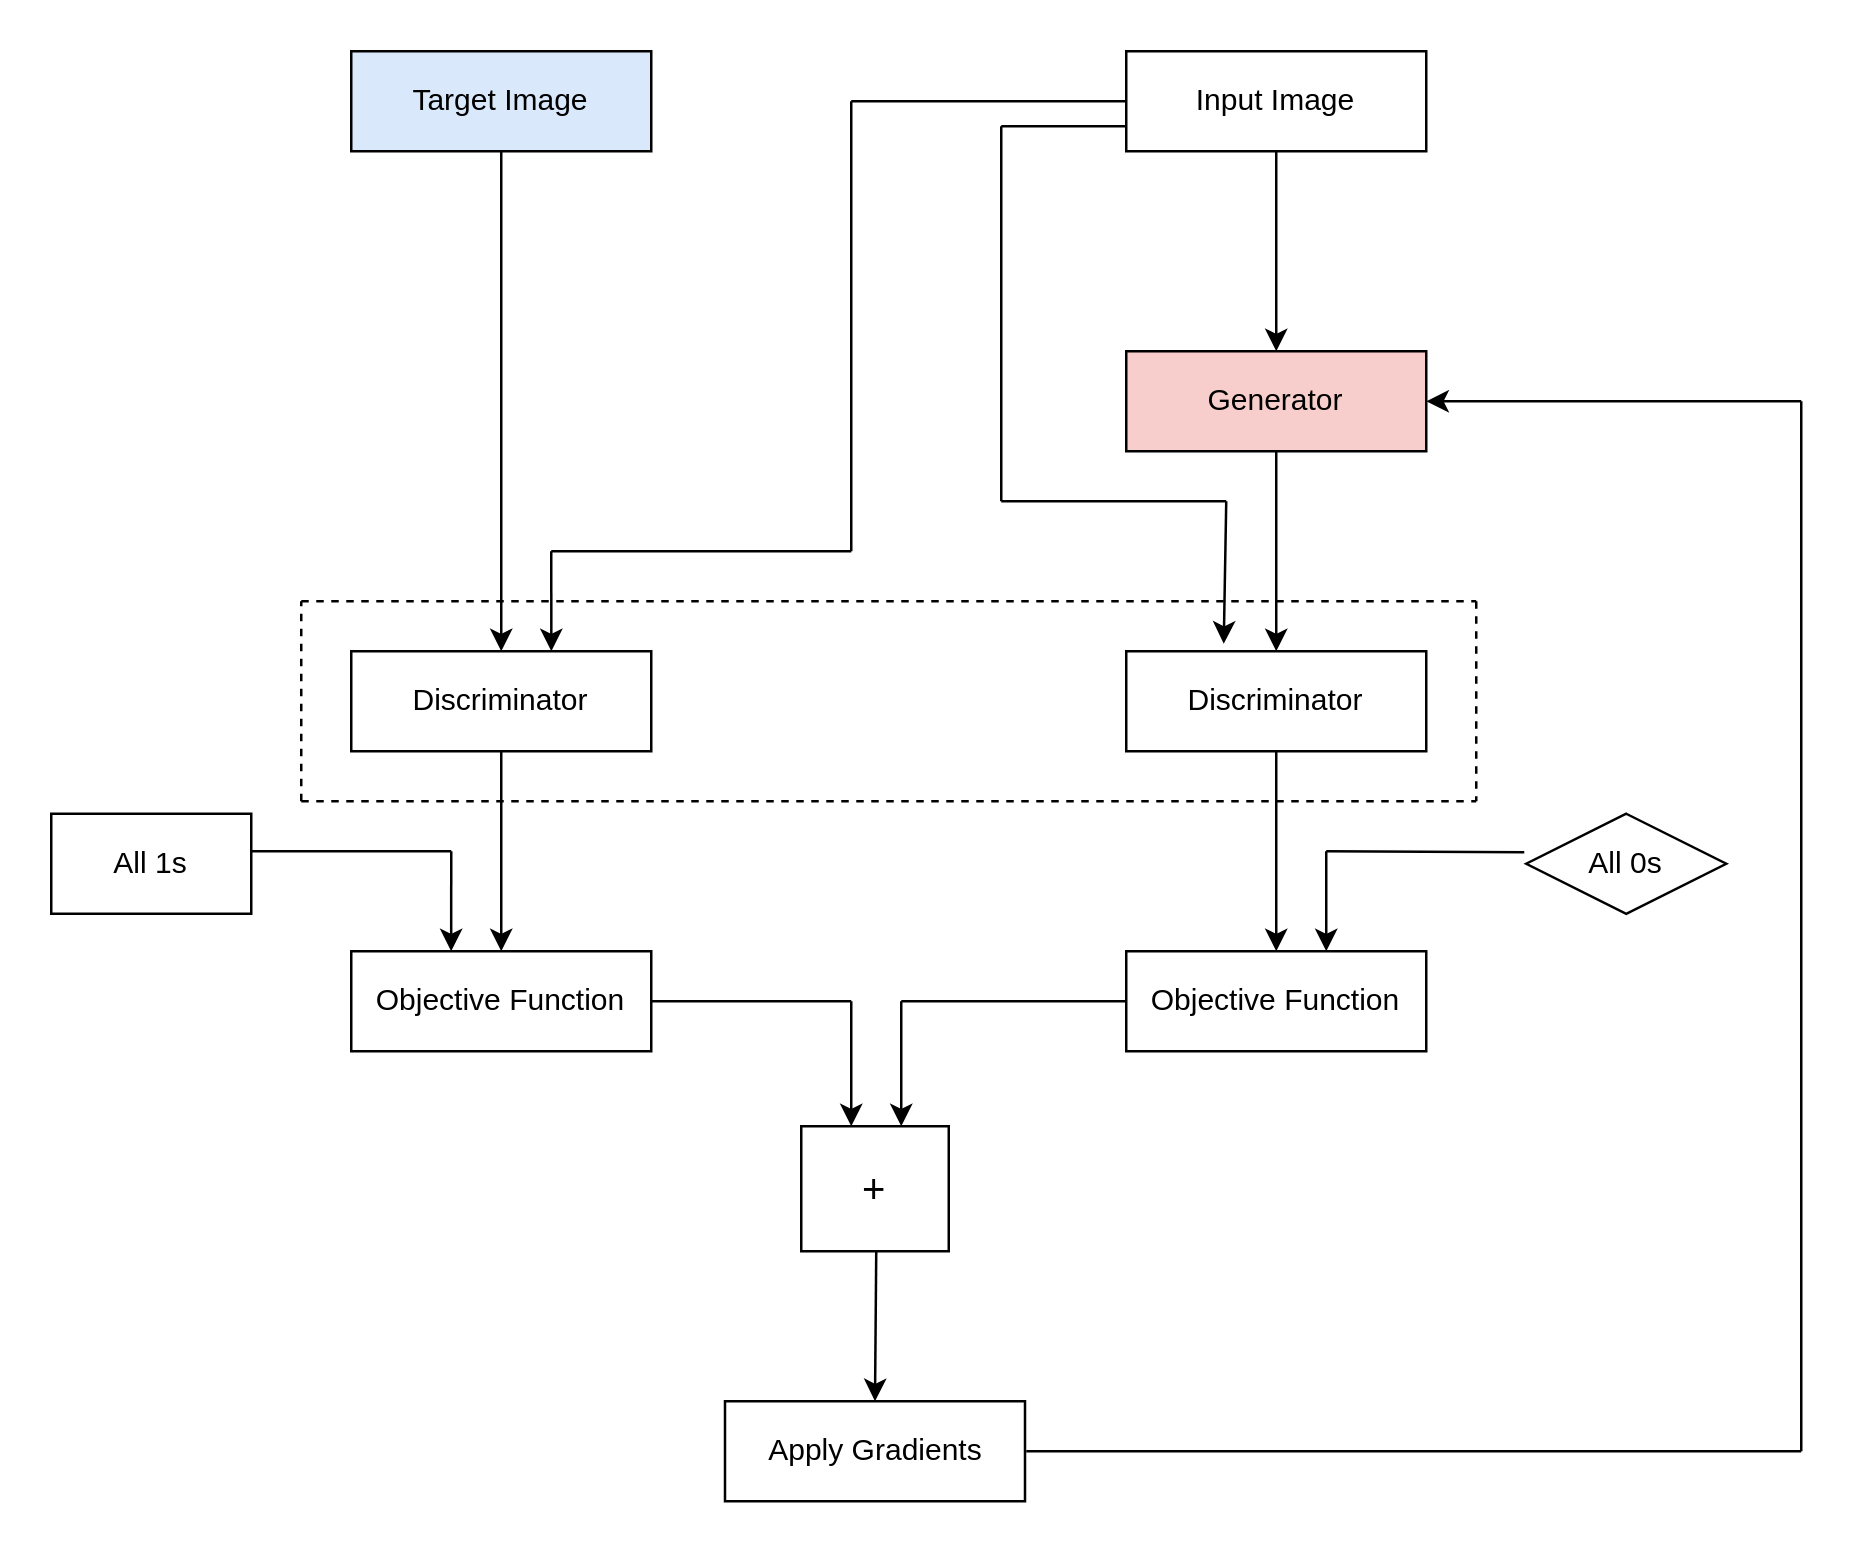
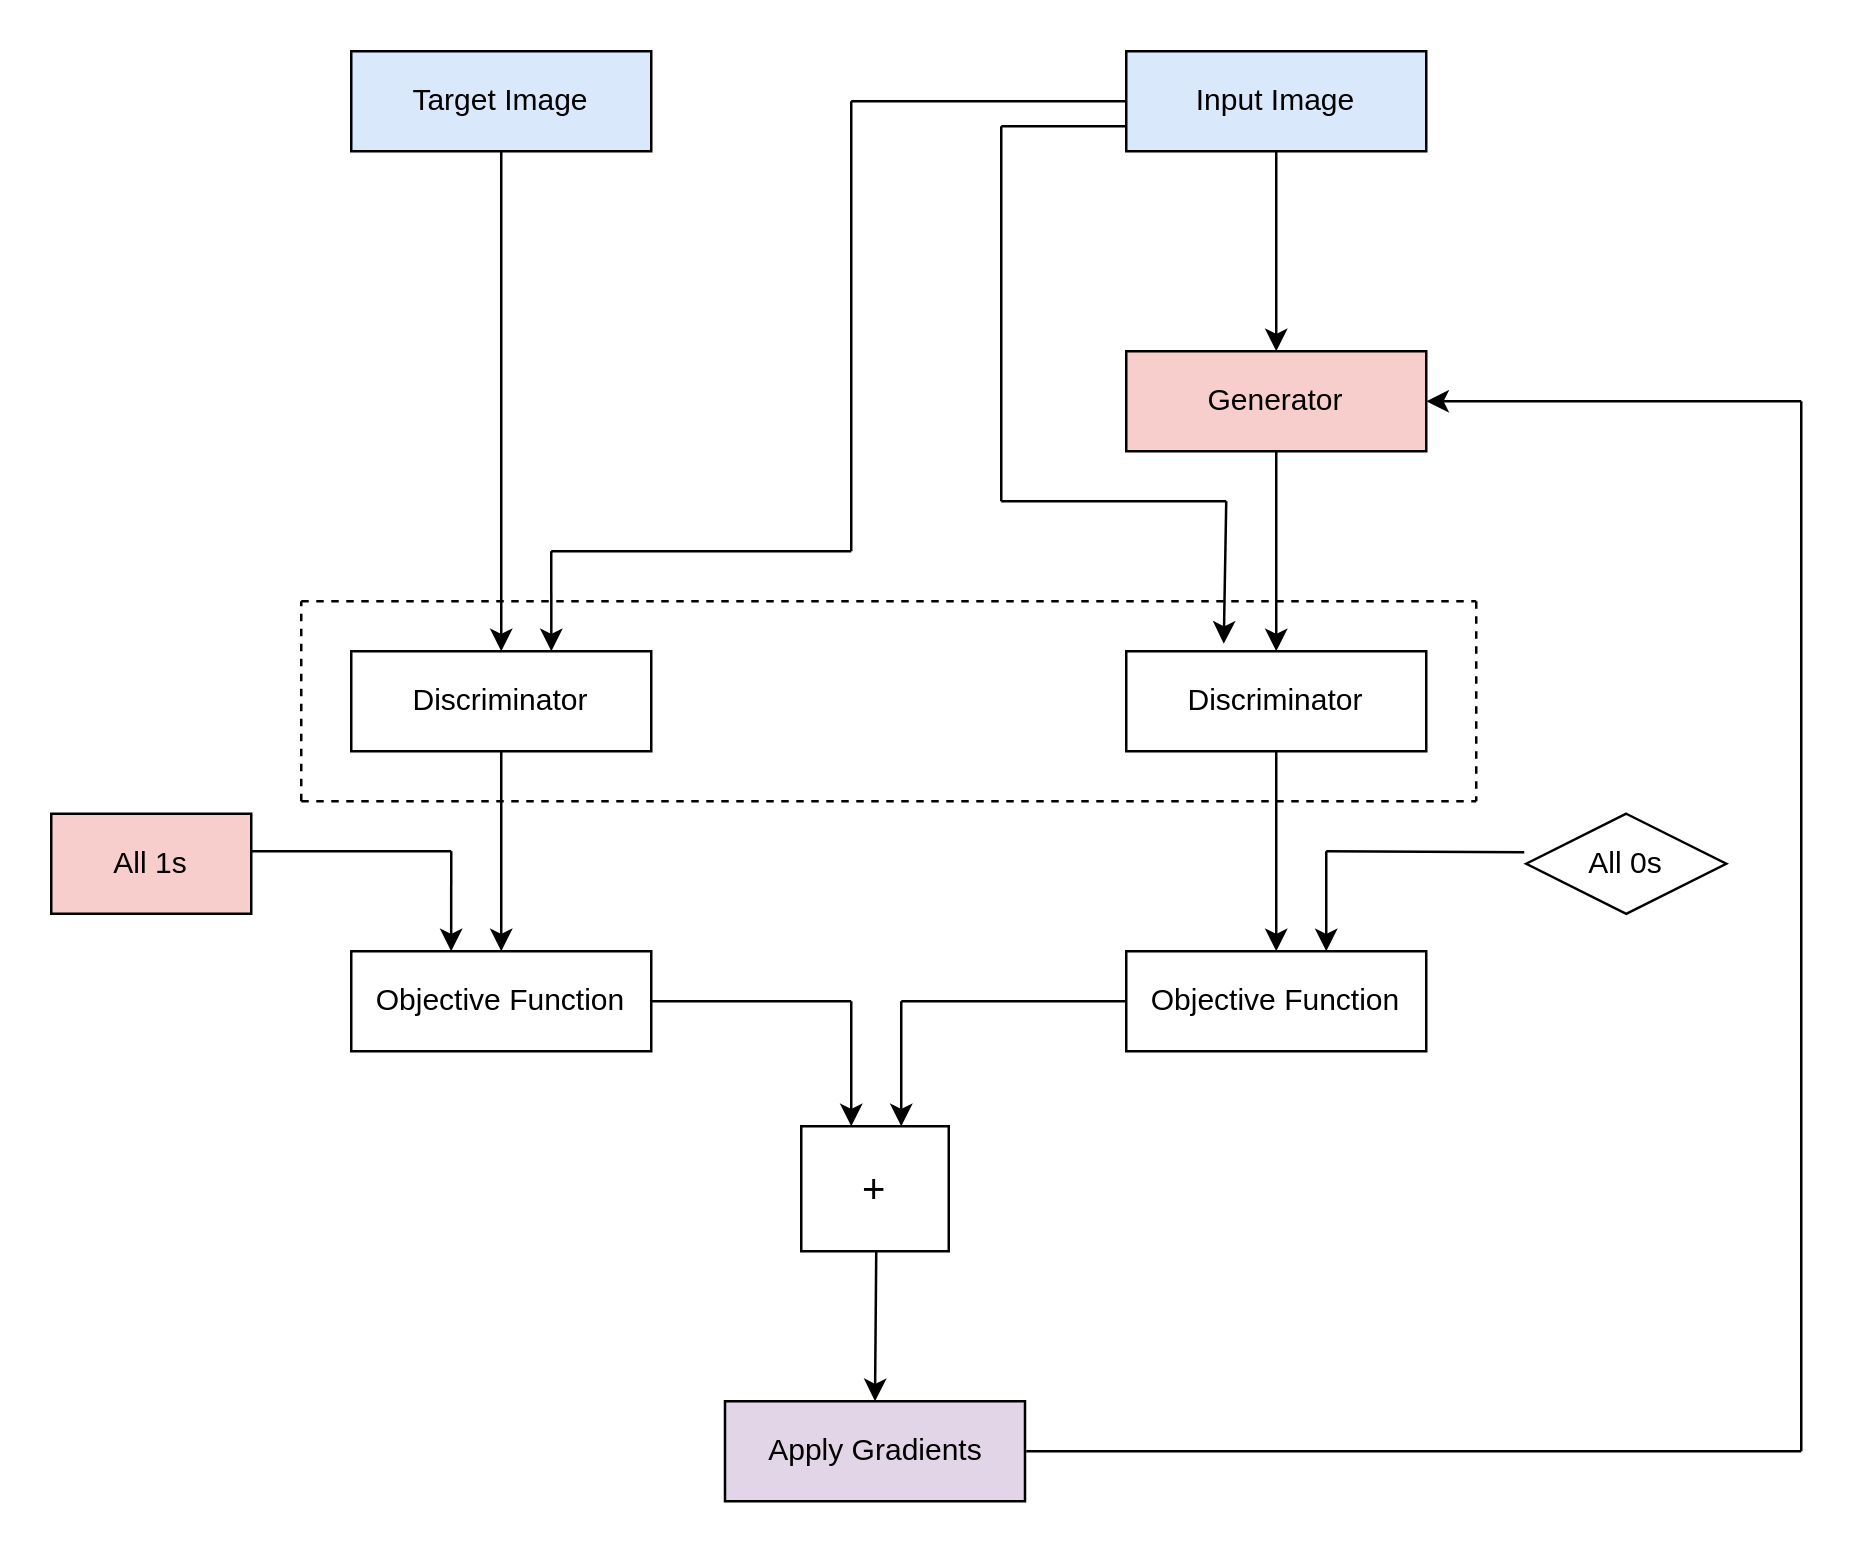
node "Input Image": fillcolor #ffffff -> #dae8fc
node "All 1s": fillcolor #ffffff -> #f8cecc
node "Apply Gradients": fillcolor #ffffff -> #e1d5e7
